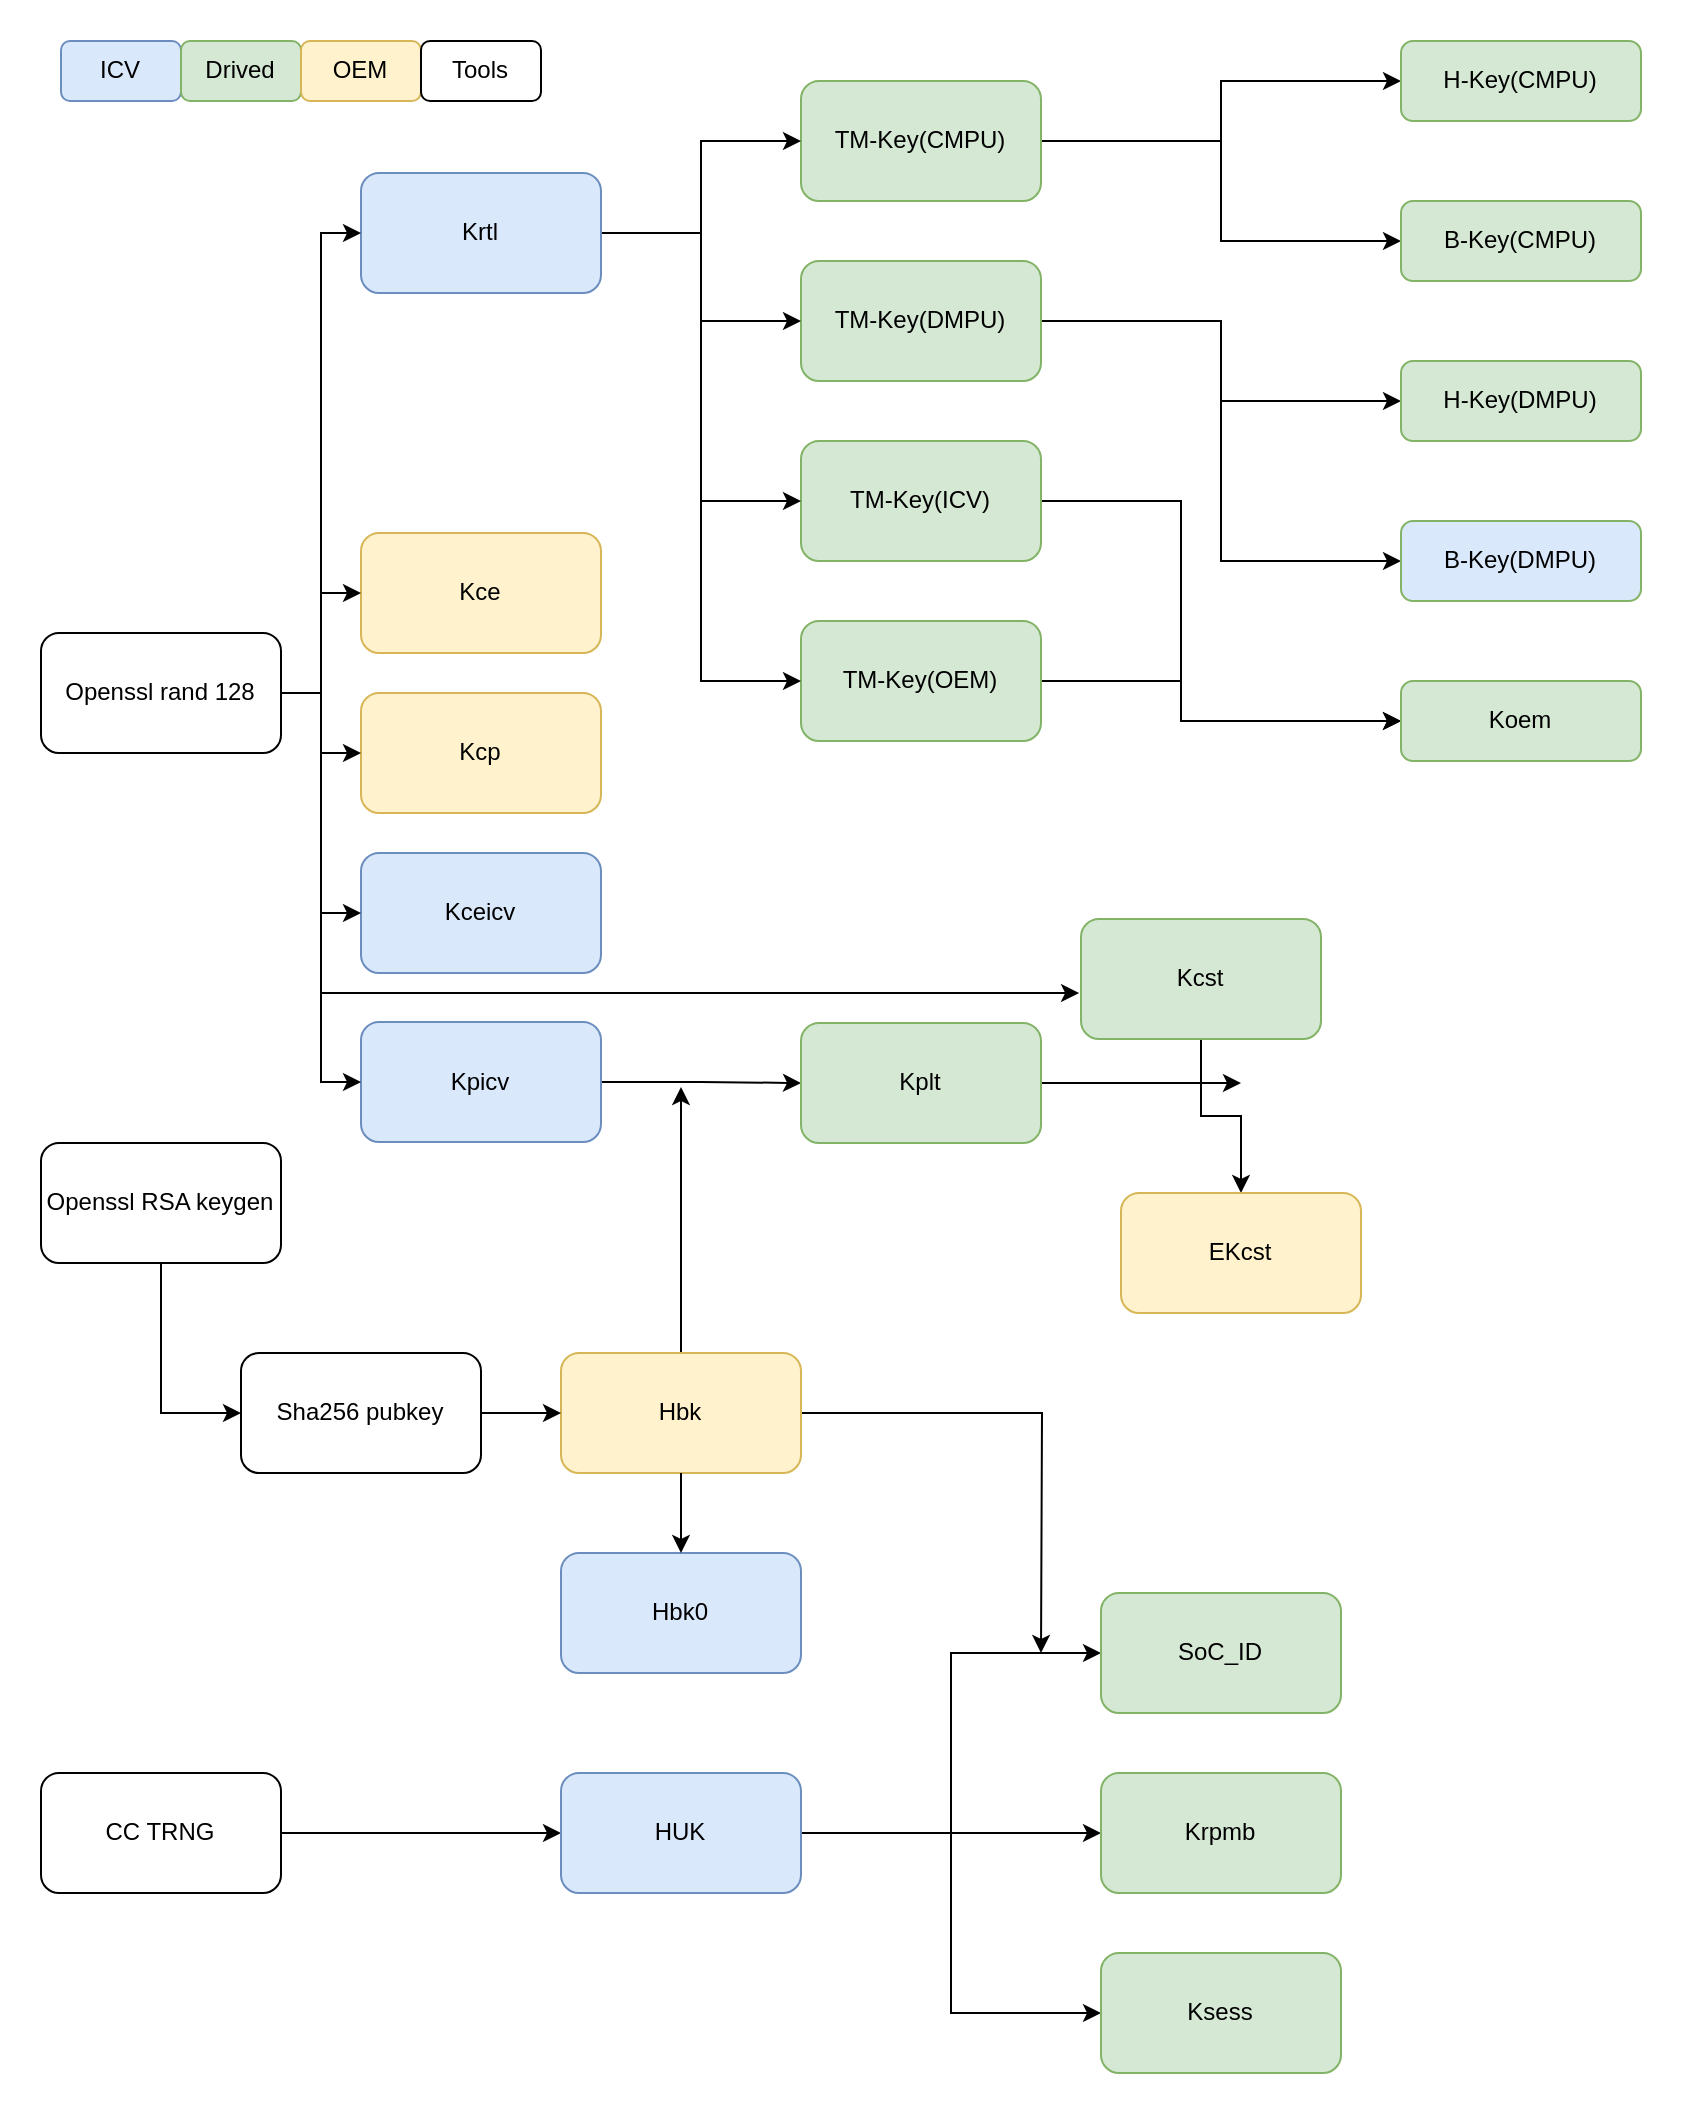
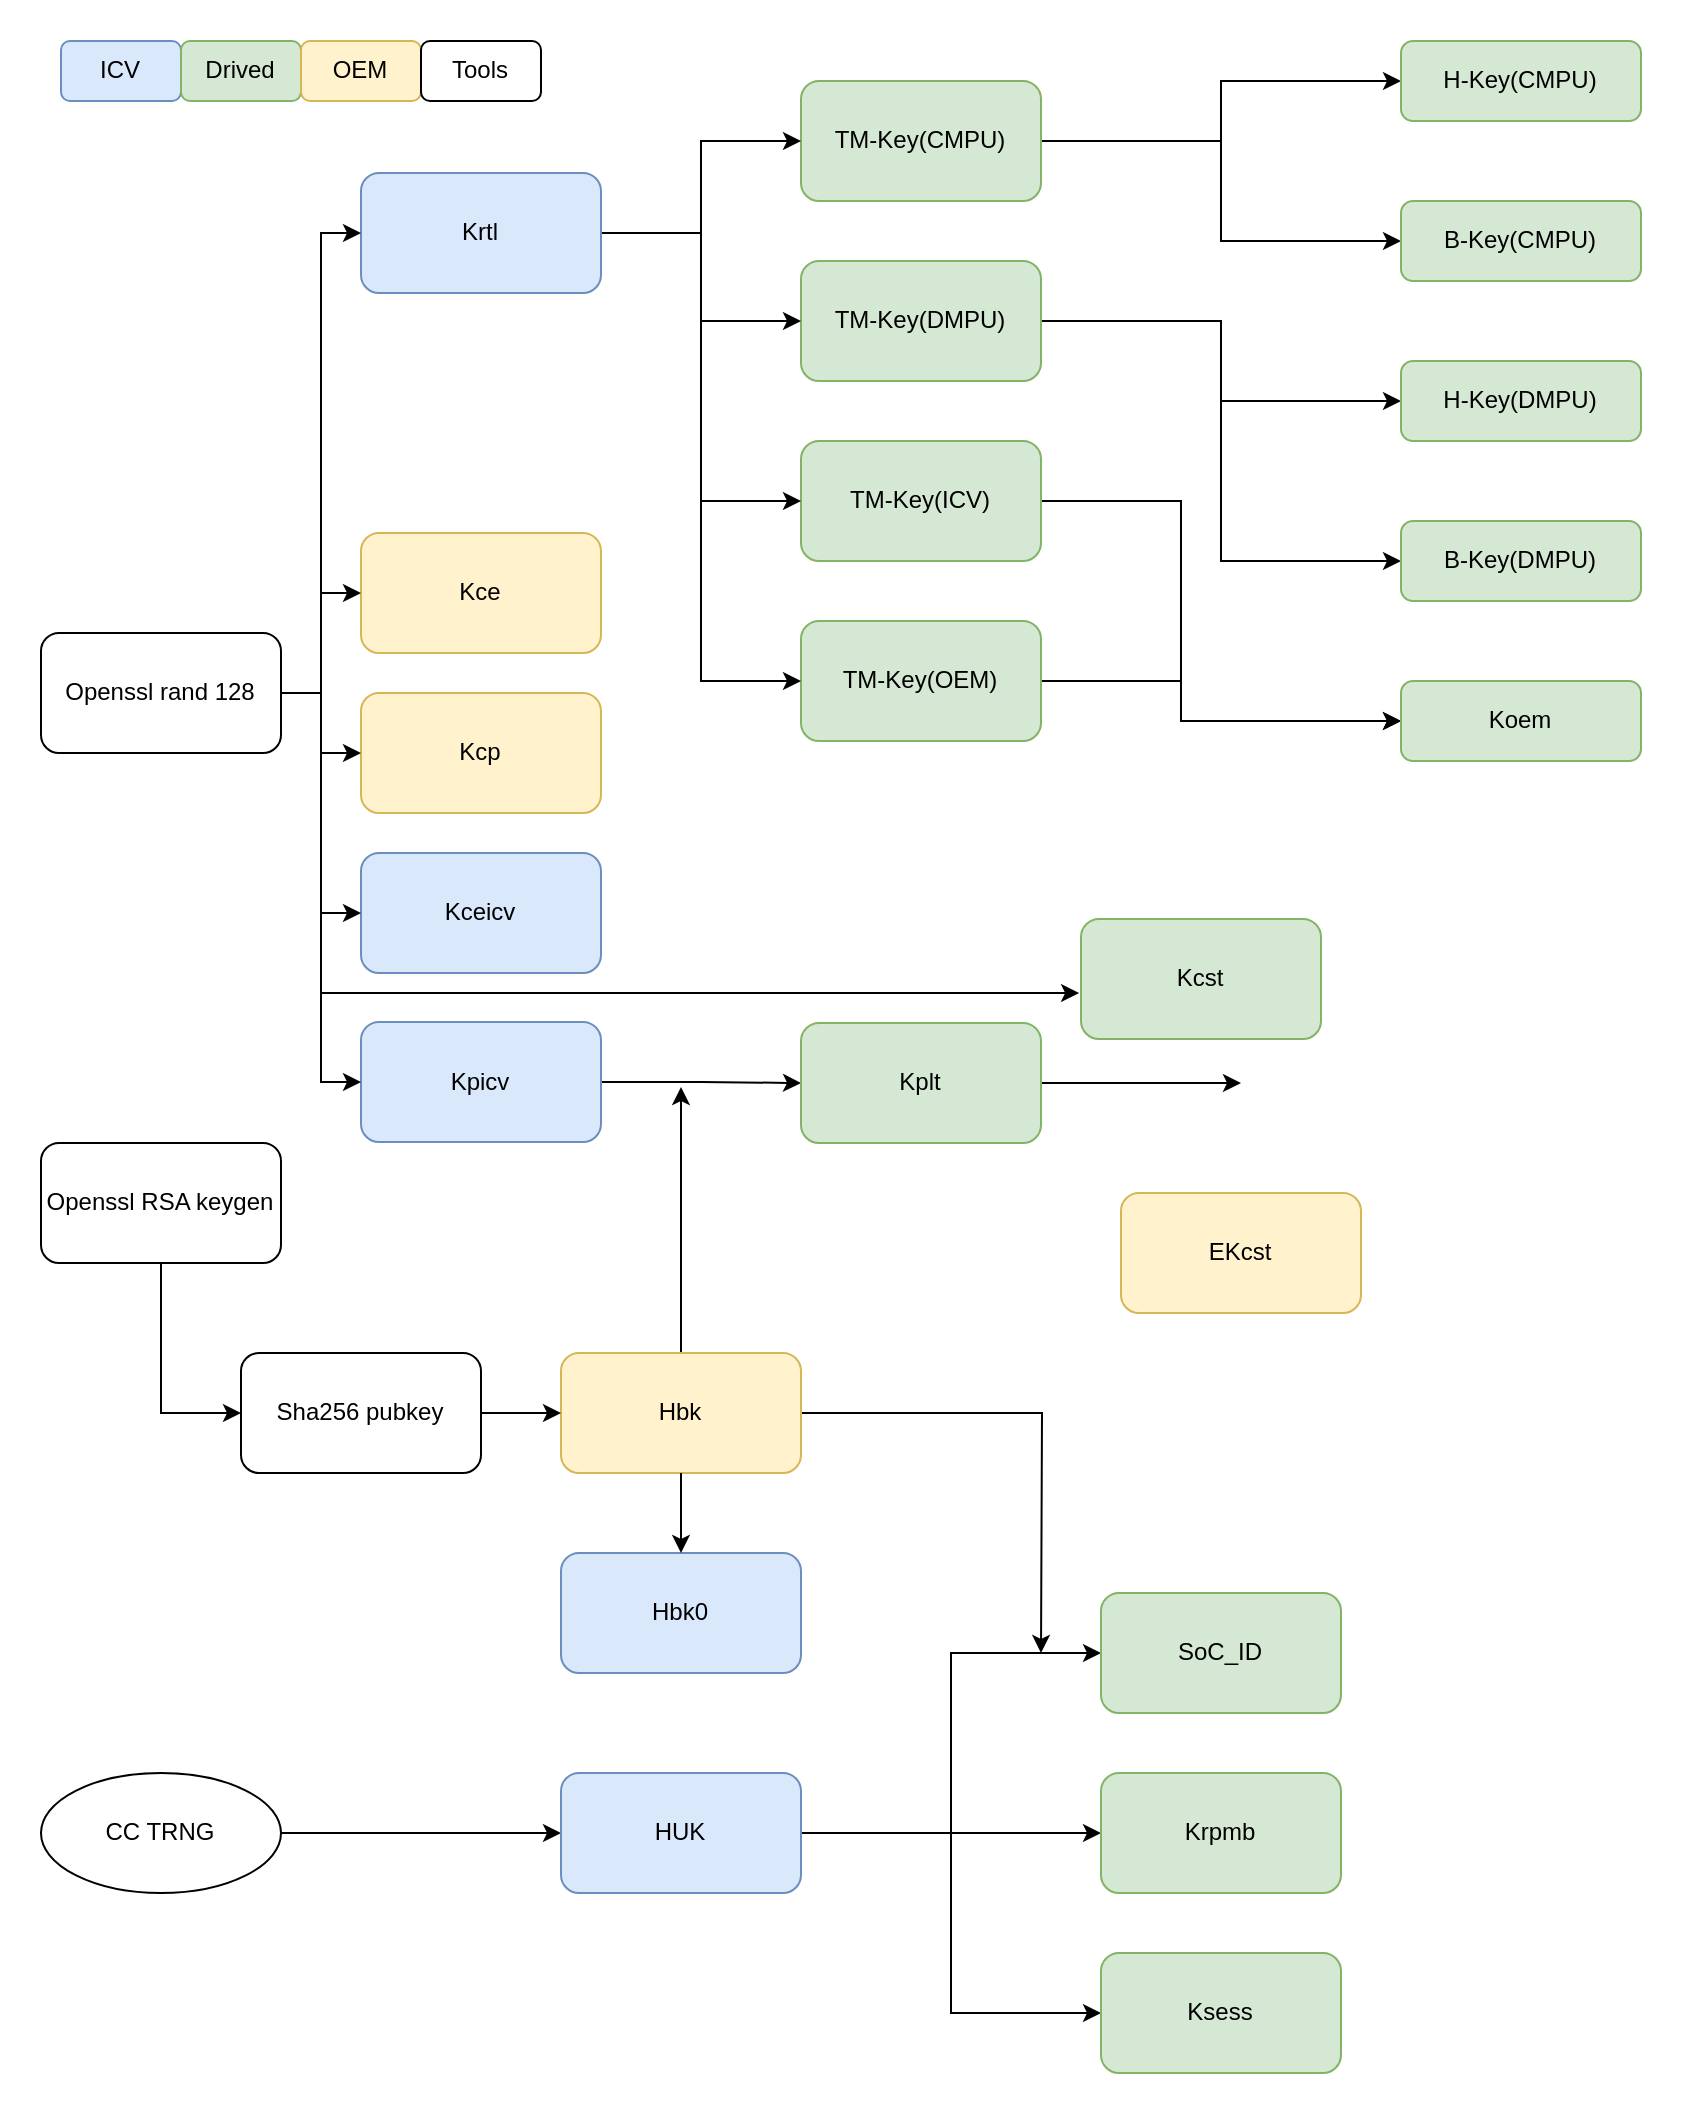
node "B-Key(DMPU)": fillcolor #dae8fc -> #d5e8d4
edge "Kcst" -> "EKcst": removed
node "CC TRNG": shape rounded rectangle -> ellipse
